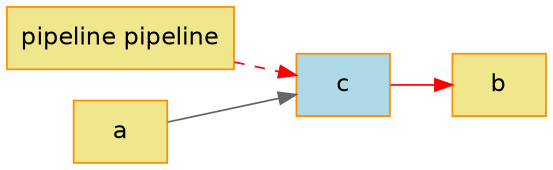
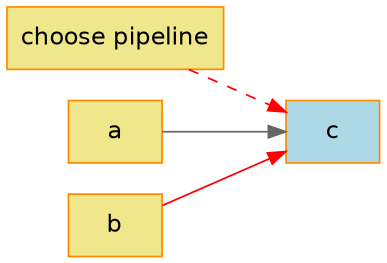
node "pipeline pipeline": label "pipeline pipeline" -> "choose pipeline"
edge "c" -> "b": reversed
